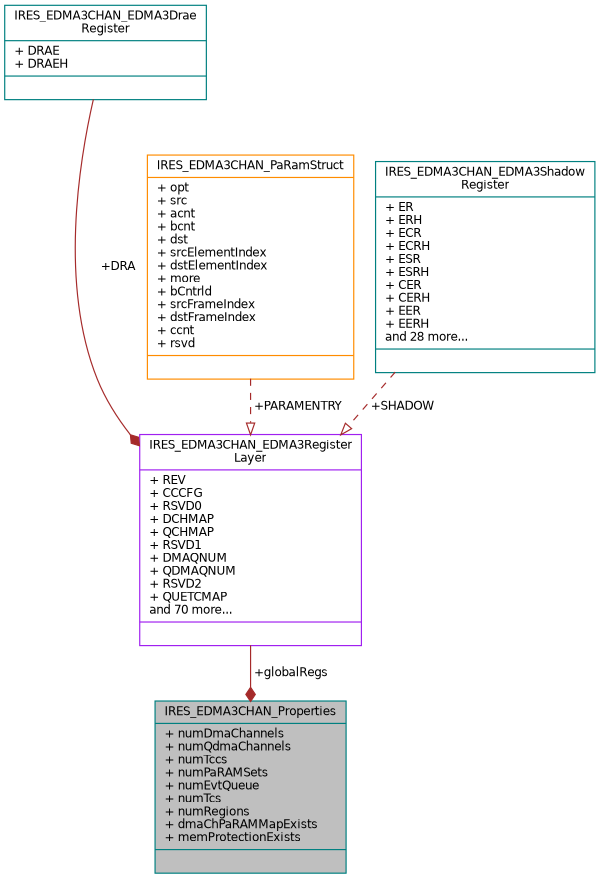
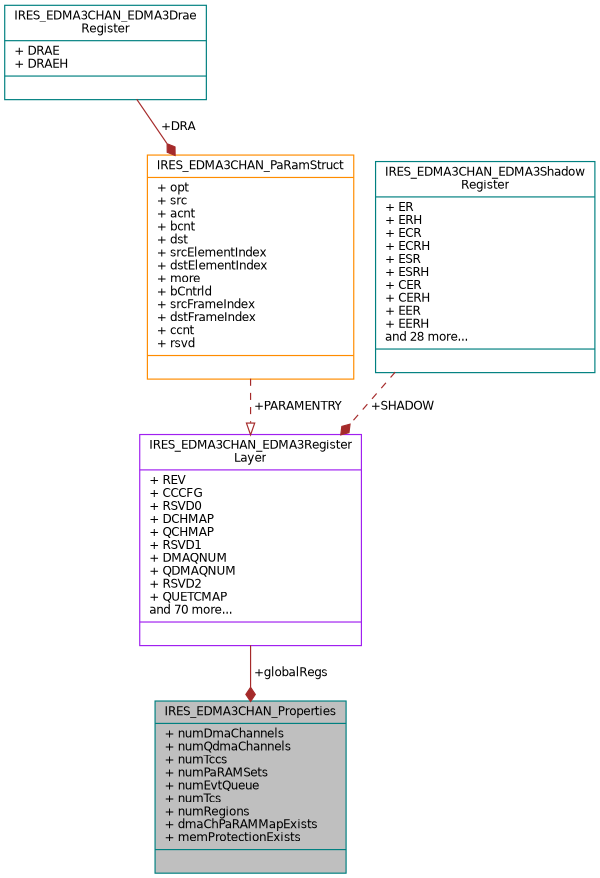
edge "IRES_EDMA3CHAN_EDMA3Drae" -> "IRES_EDMA3CHAN_EDMA3Register": now "IRES_EDMA3CHAN_EDMA3Drae" -> "IRES_EDMA3CHAN_PaRamStruct"
edge "IRES_EDMA3CHAN_EDMA3Shadow" -> "IRES_EDMA3CHAN_EDMA3Register": arrowhead onormal -> diamond
